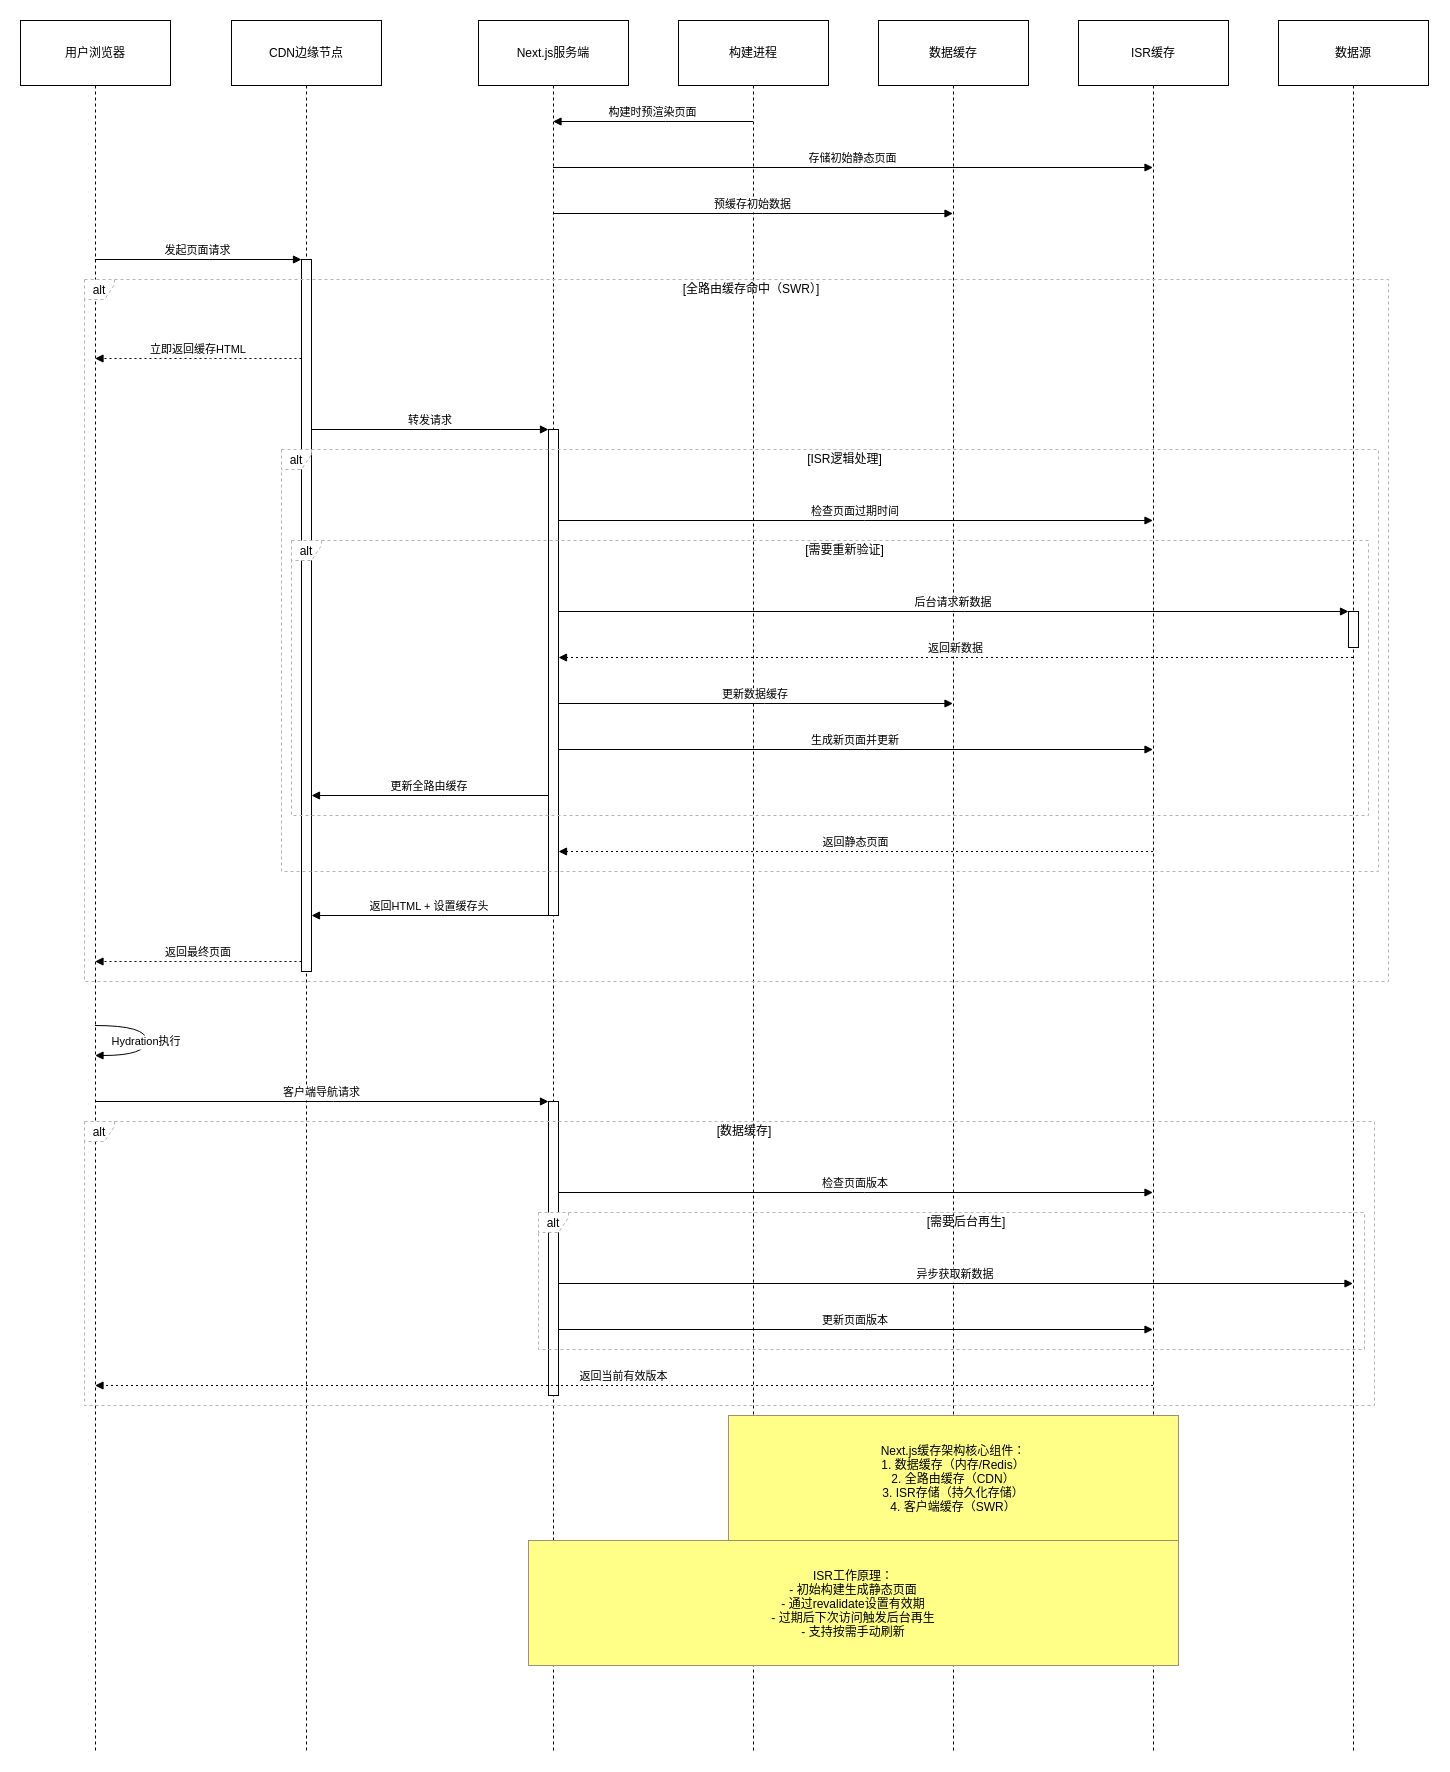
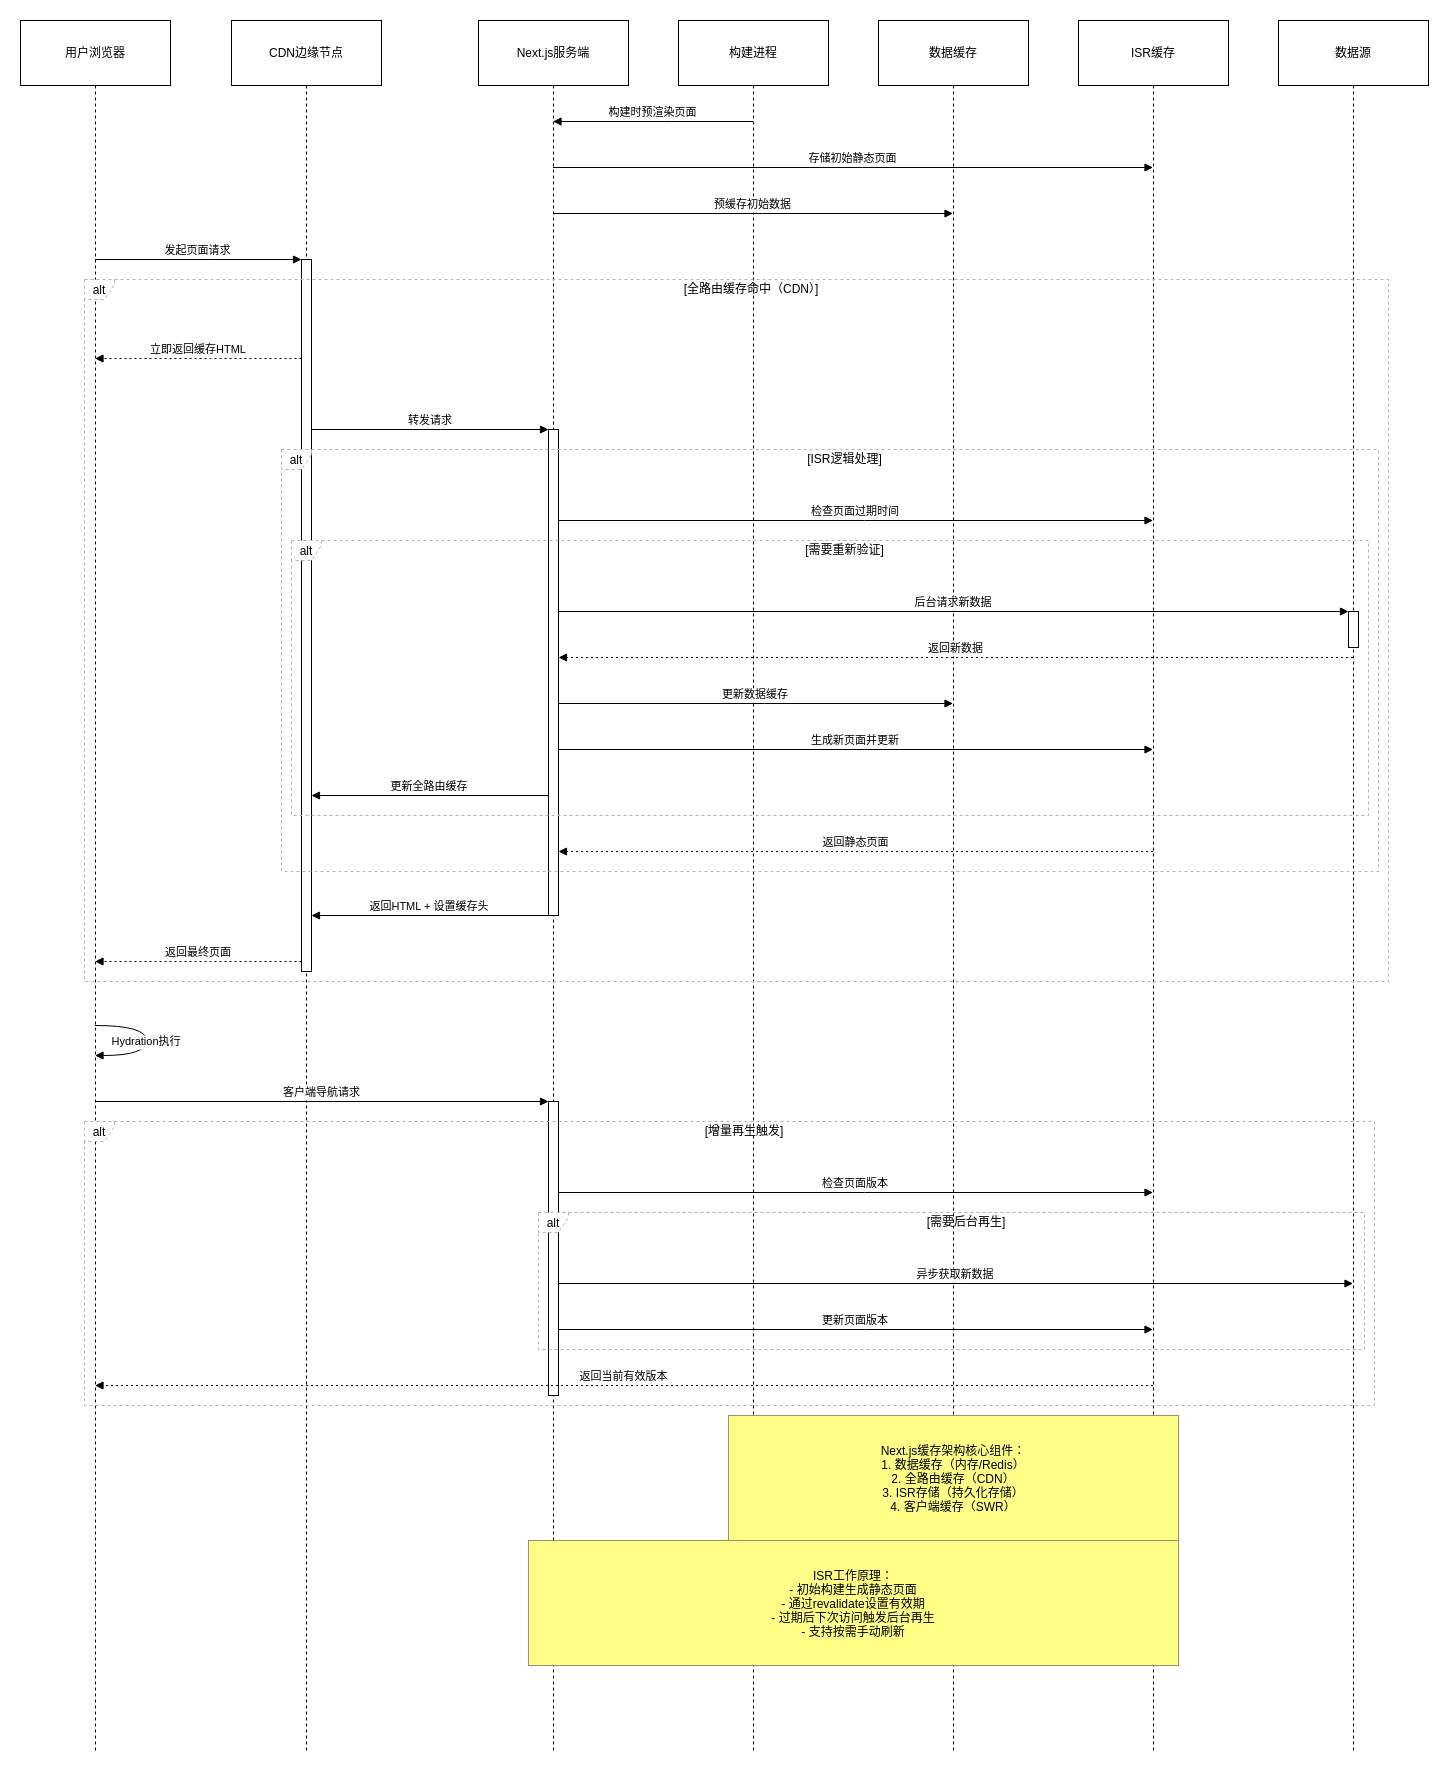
node "[全路由缓存命中（SWR）]": label "[全路由缓存命中（SWR）]" -> "[全路由缓存命中（CDN）]"
node "[数据缓存]": label "[数据缓存]" -> "[增量再生触发]"
